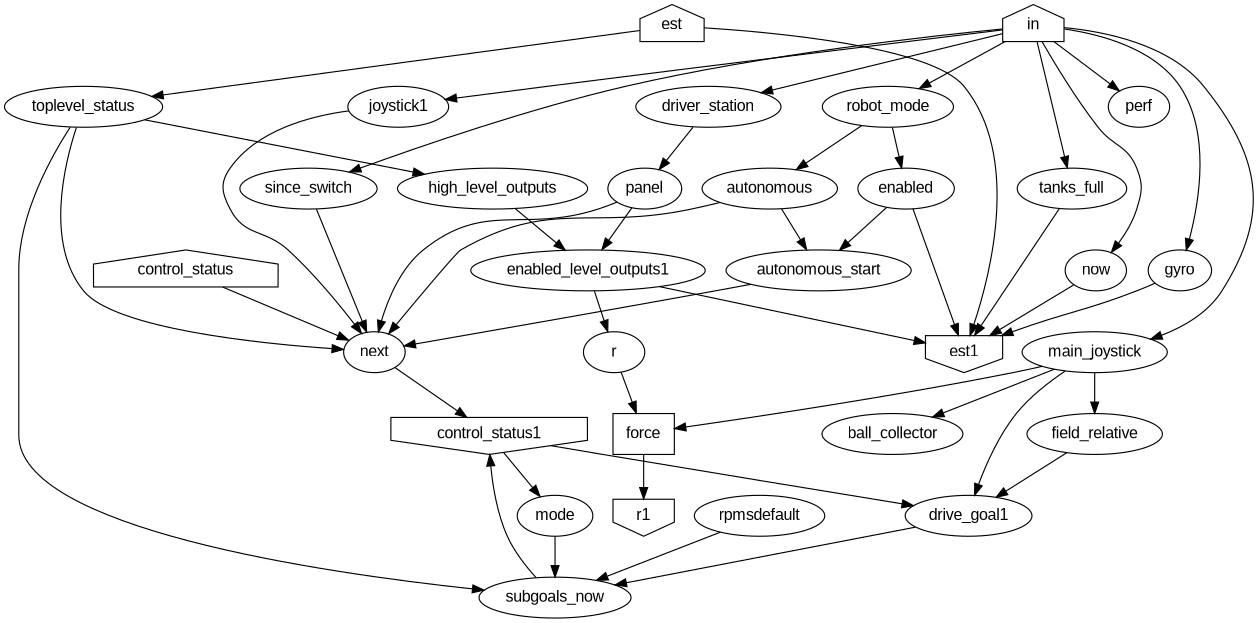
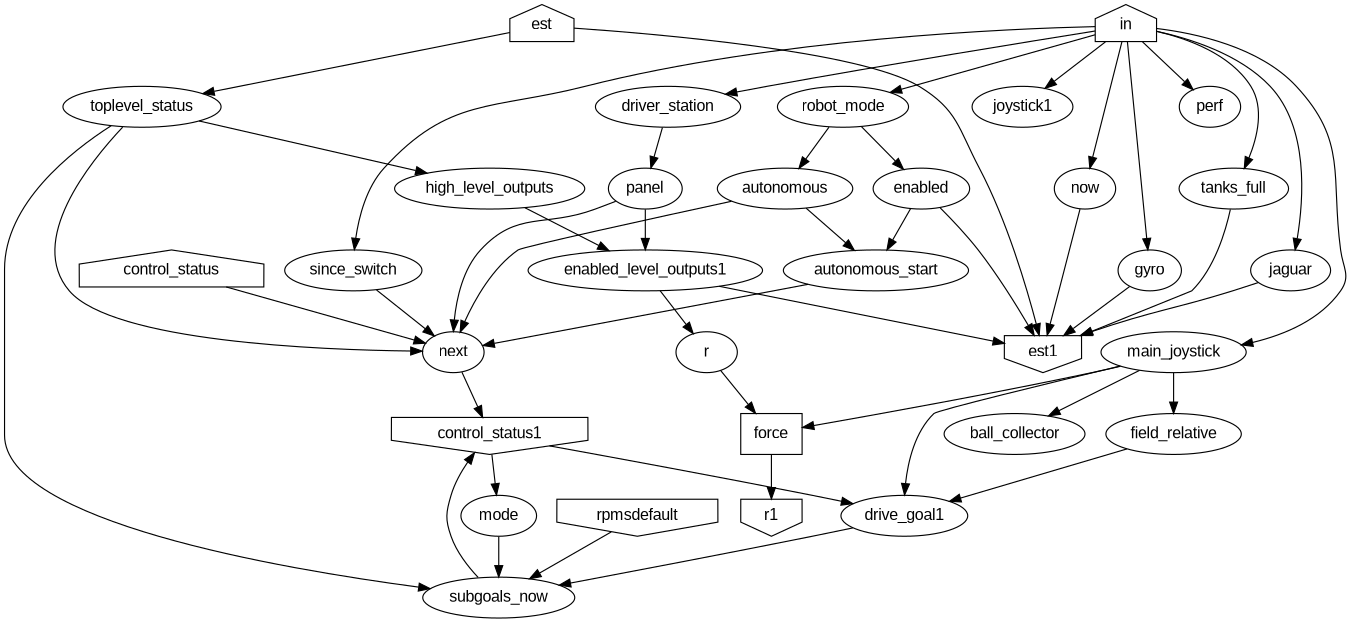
edge "joystick1" -> "next": removed
node "jaguar": added
node "rpmsdefault": shape ellipse -> invhouse
